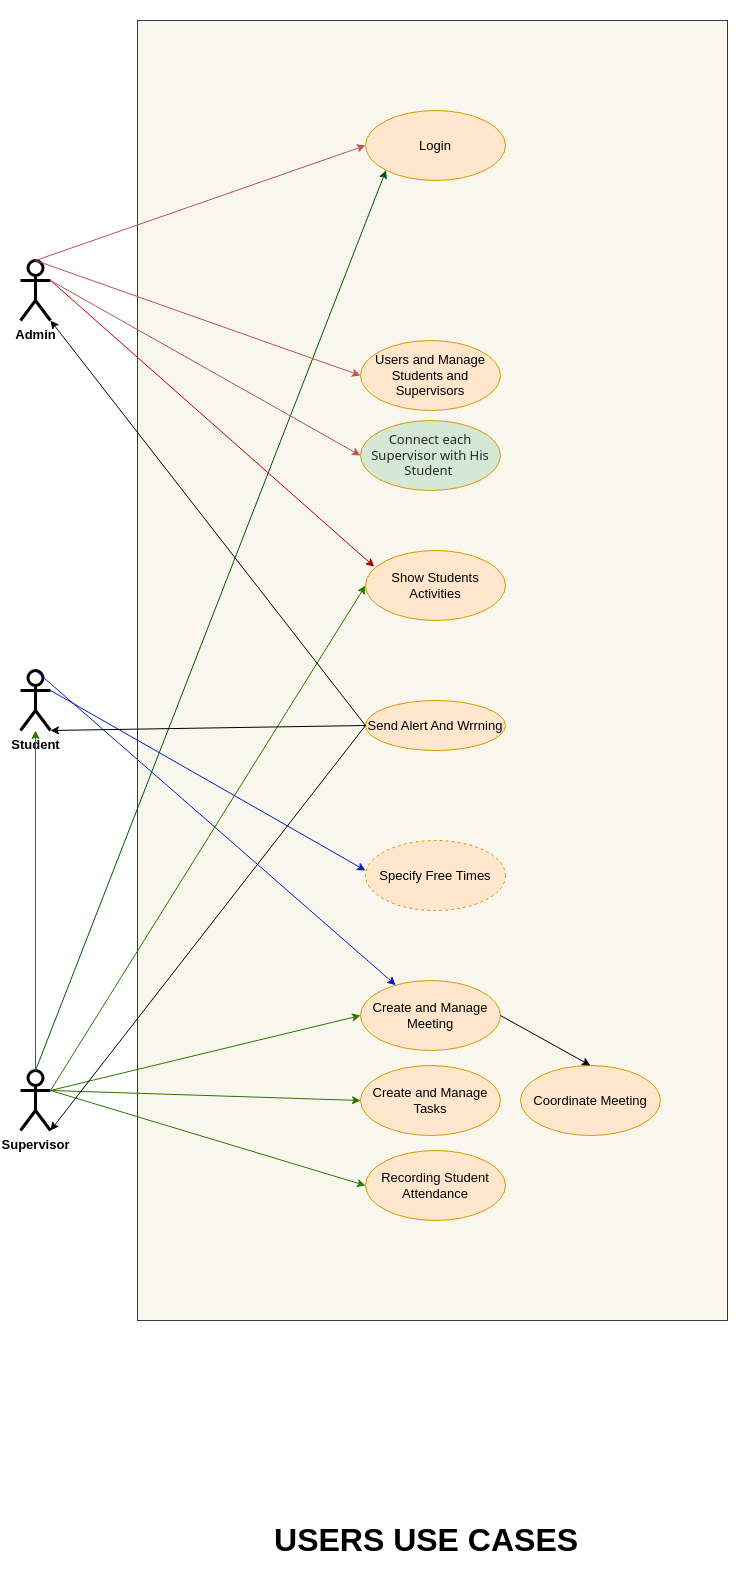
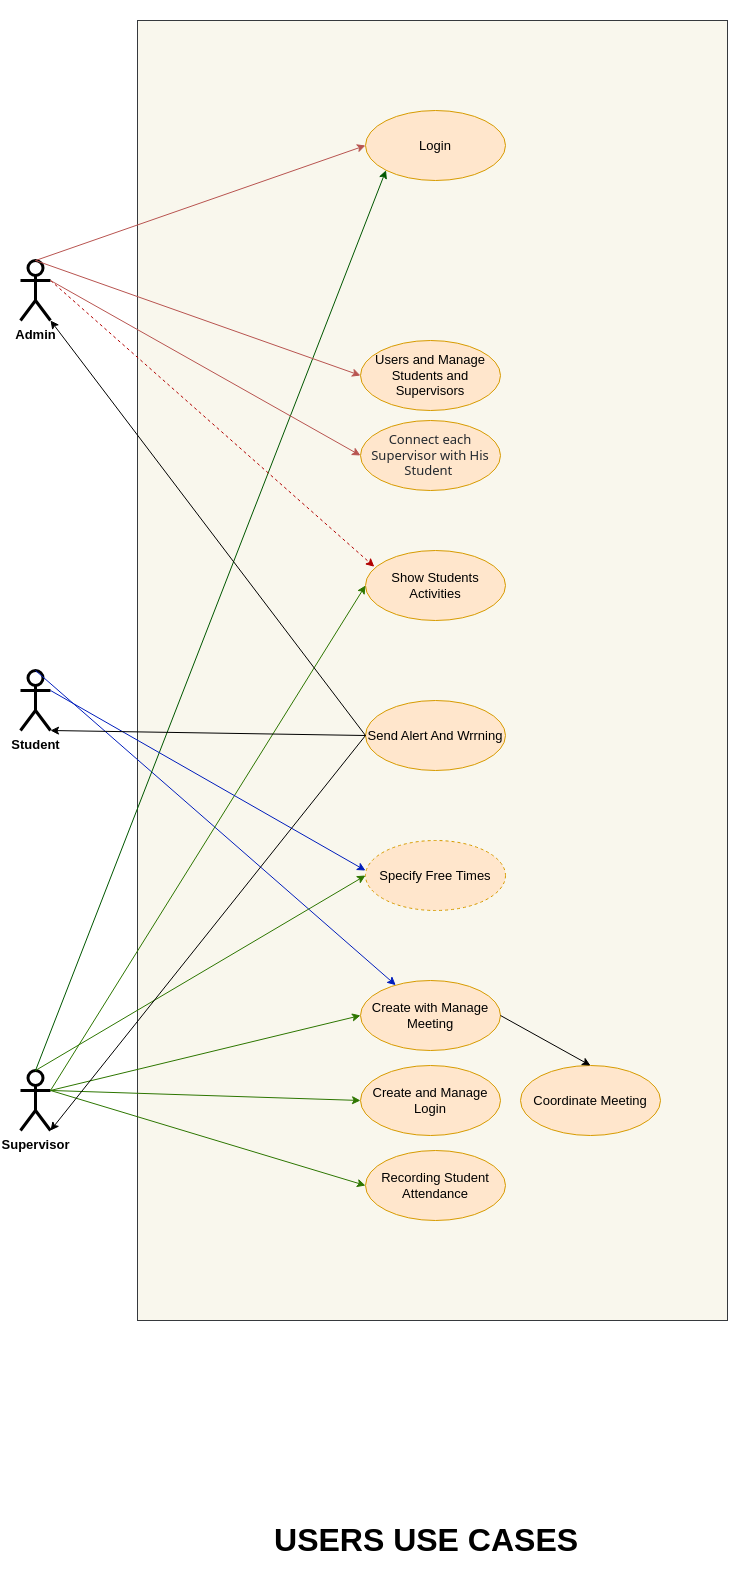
edge "Admin" -> "Show StudentsActivities": style solid -> dashed
node "Connect each Supervisor with His Student": fillcolor #d5e8d4 -> #ffe6cc
node "Send Alert And Wrrning": size 140x50 -> 140x70
edge "Supervisor" -> "Student": now "Supervisor" -> "Specify Free Times"
node "Create and Manage Meeting": label "Create and Manage Meeting" -> "Create with Manage Meeting"
node "Create and Manage Tasks": label "Create and Manage Tasks" -> "Create and Manage Login"
